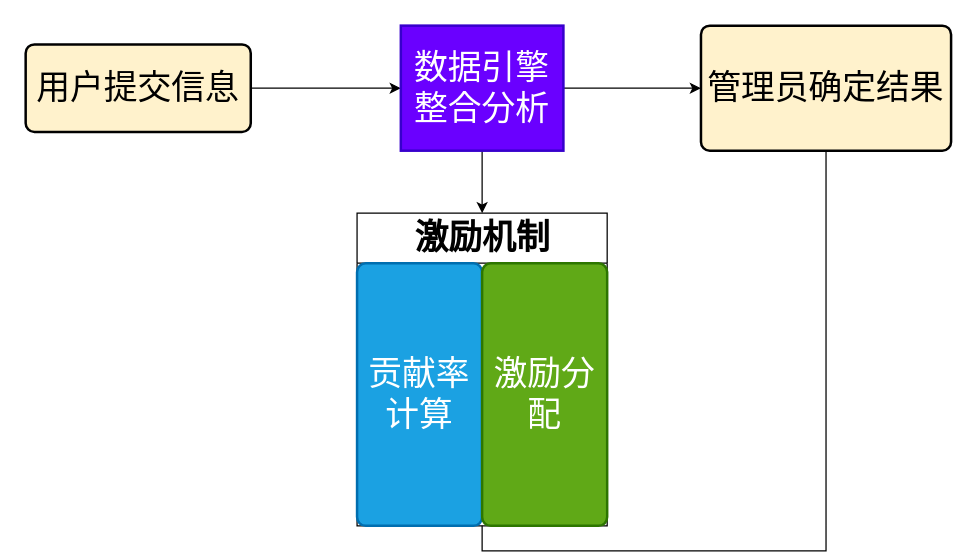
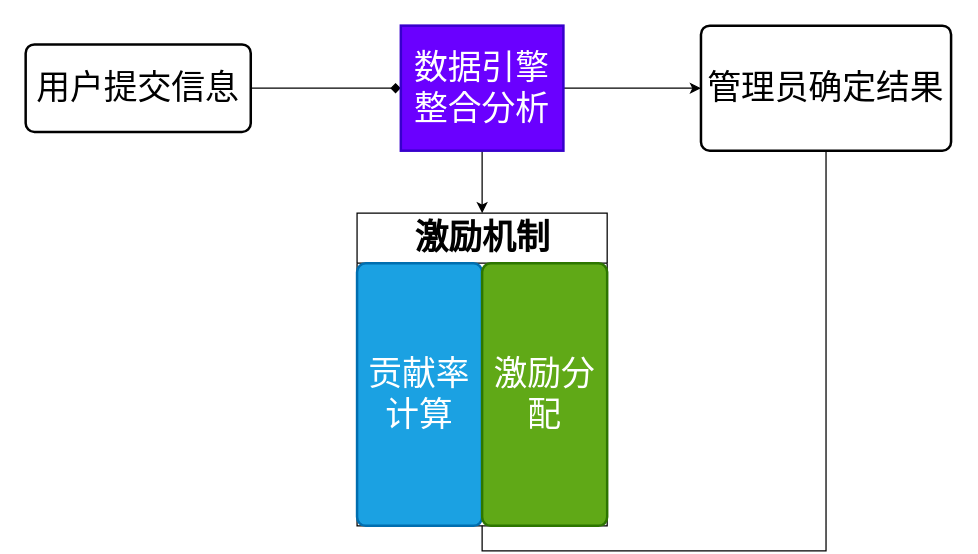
node "用户提交信息": fillcolor #fff2cc -> #ffffff
edge "用户提交信息" -> "数据引擎整合分析": arrowhead classic -> diamond
node "管理员确定结果": fillcolor #fff2cc -> #ffffff
